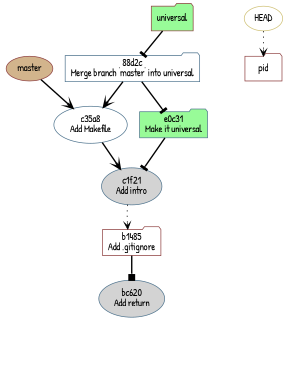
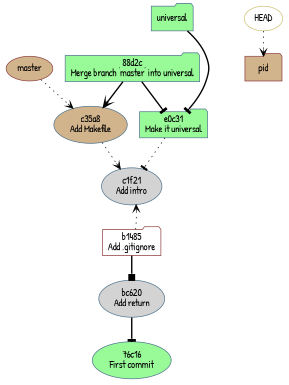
node "universal": color indianred4 -> skyblue4
edge "universal" -> "88d2c Merge branch 'master' into universal": now "universal" -> "e0c31 Make it universal"
node "88d2c Merge branch 'master' into universal": fillcolor white -> palegreen
node "pid": fillcolor white -> tan
edge "master" -> "c35a8 Add Makefile": style bold -> dotted
node "c35a8 Add Makefile": fillcolor white -> tan
edge "e0c31 Make it universal" -> "c1f21 Add intro": style bold -> dotted
edge "c35a8 Add Makefile" -> "c1f21 Add intro": style bold -> dotted
edge "c1f21 Add intro" -> "b1485 Add .gitignore": reversed
node "76c16 First commit": added
